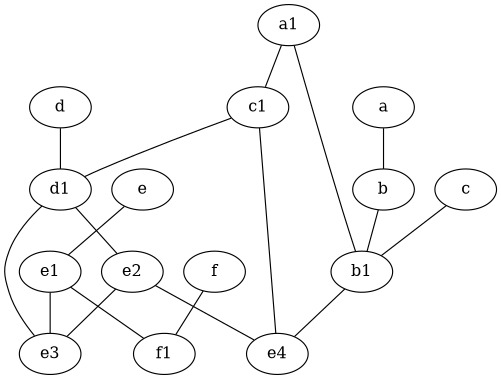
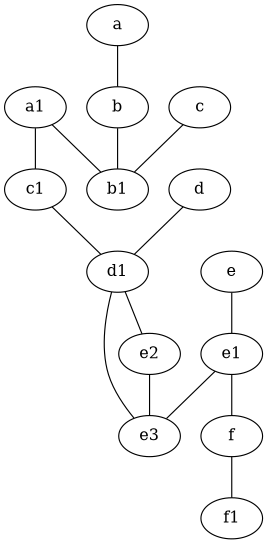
edge "e1" -- "f1": now "e1" -- "f"
node "e4": removed
